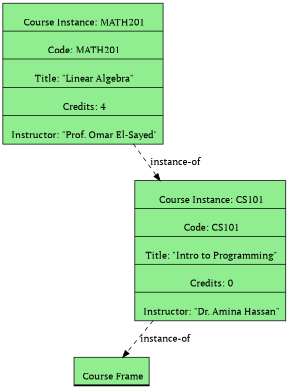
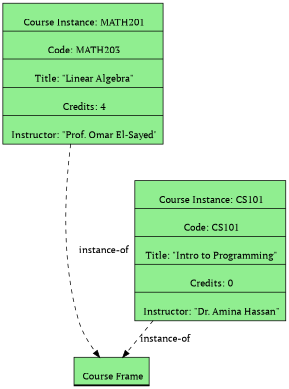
node "Course Instance: MATH201": text "Code: MATH201" -> "Code: MATH203"
edge "Course Instance: MATH201" -> "Course Instance: CS101": now "Course Instance: MATH201" -> "Course Frame"
